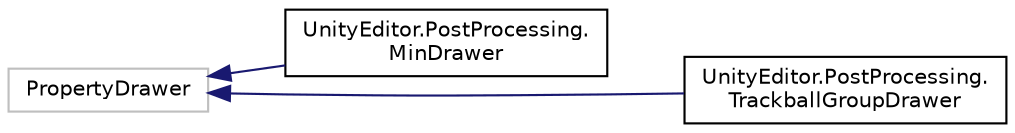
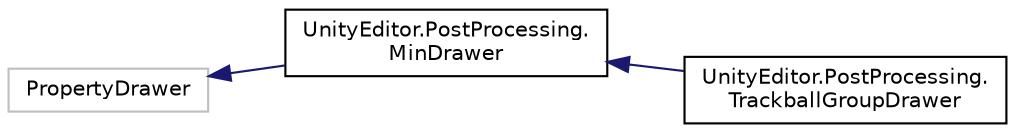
edge "UnityEditor.PostProcessing. TrackballGroupDrawer" -> "PropertyDrawer": now "UnityEditor.PostProcessing. TrackballGroupDrawer" -> "UnityEditor.PostProcessing. MinDrawer"
